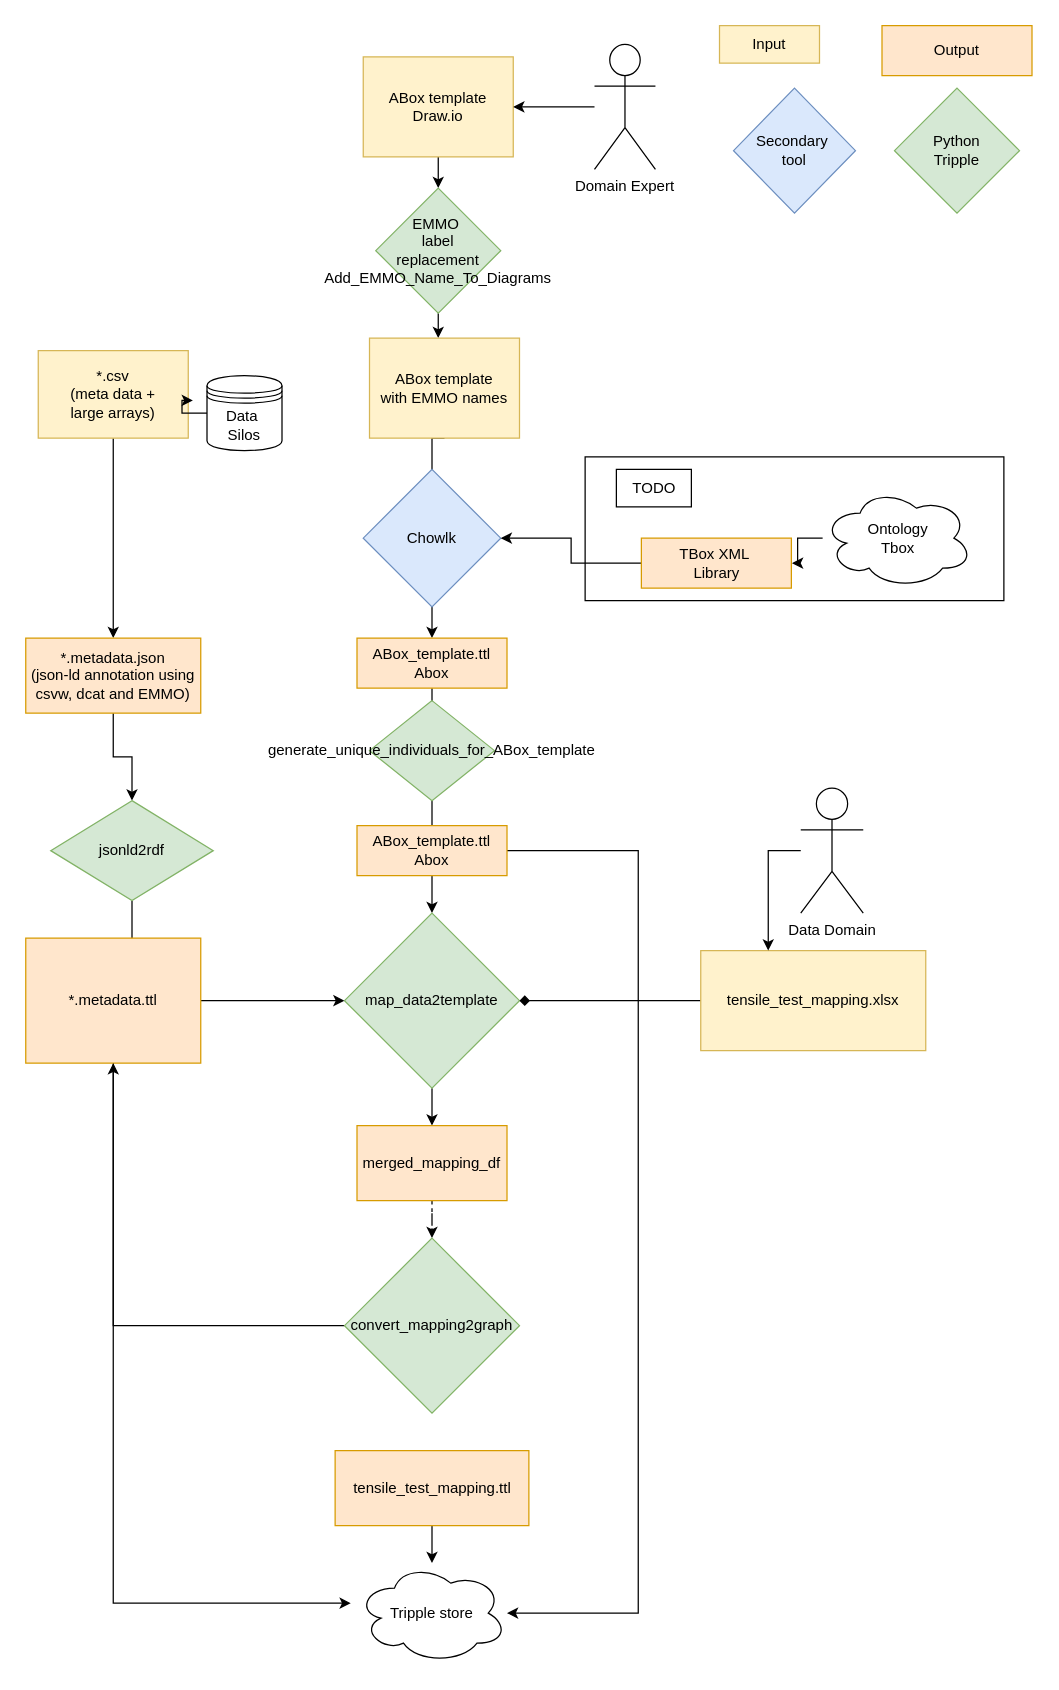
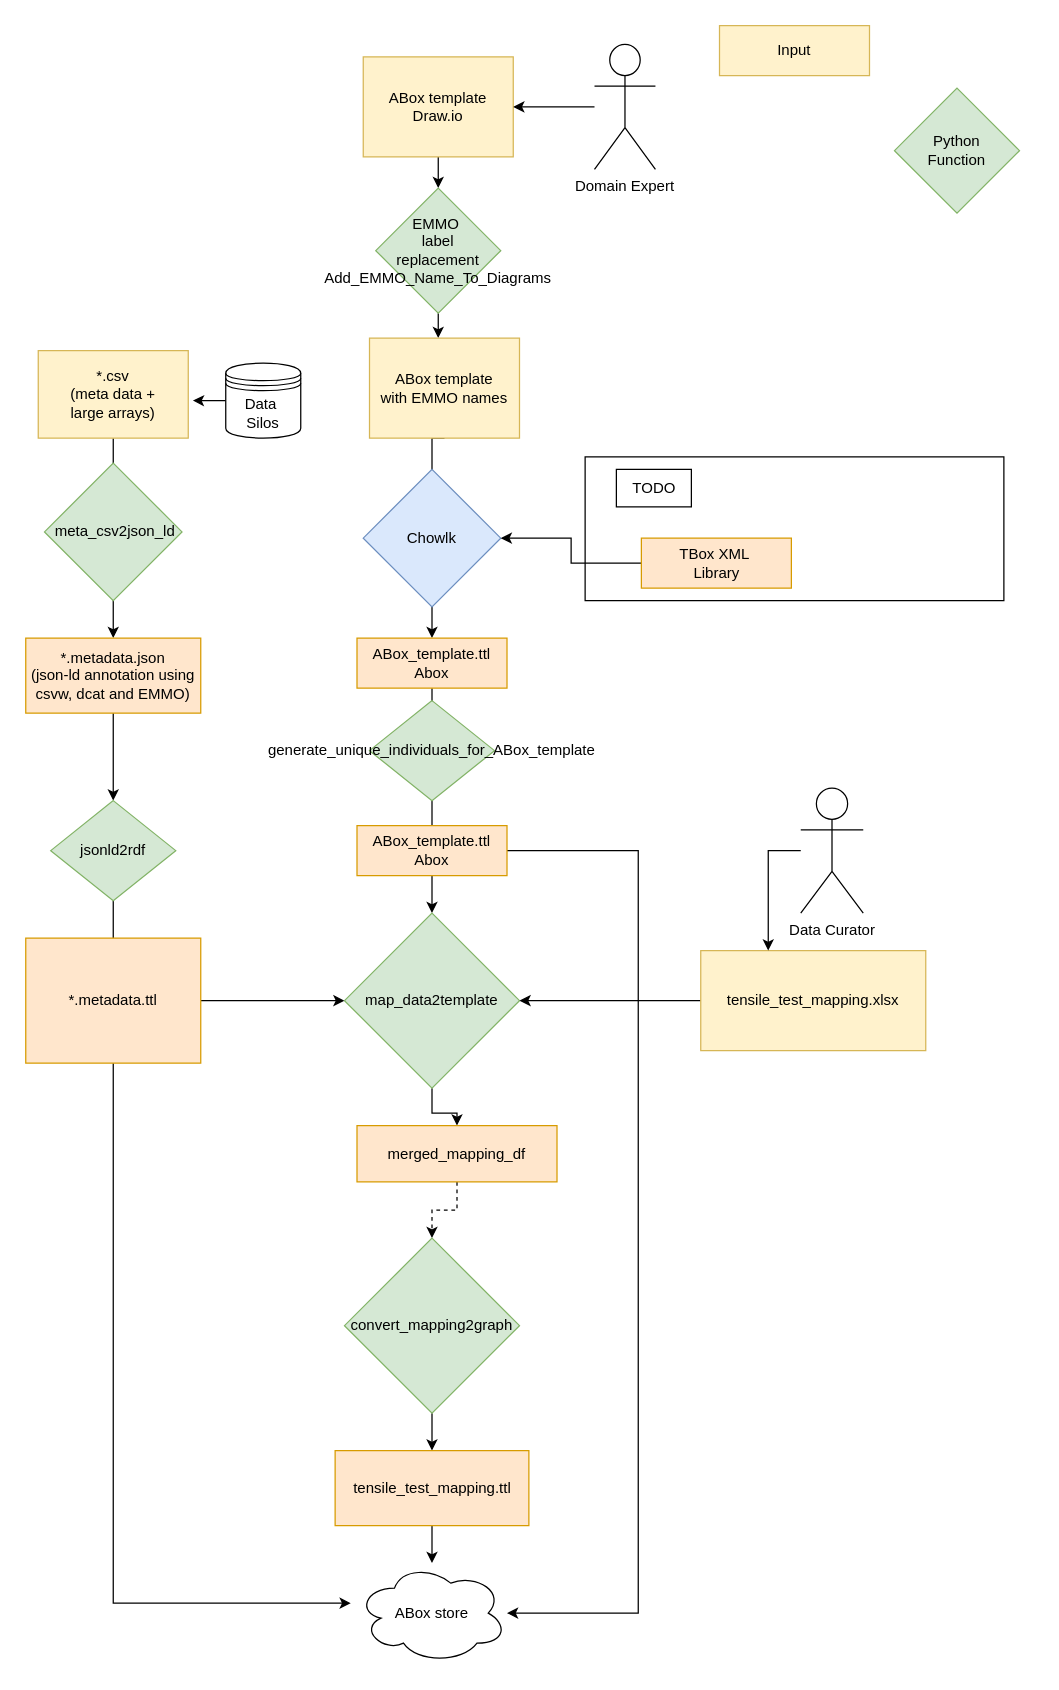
node "Input": size 100x38 -> 150x50
node "Output": removed
node "Secondary tool": removed
node "Python Tripple": label "Python Tripple" -> "Python Function"
node "Data Silos": moved (244, 413) -> (263, 401)
node "meta_csv2json_ld": added
node "Ontology Tbox": removed
edge "Ontology Tbox" -> "TBox XML Library": removed
node "jsonld2rdf": size 163x100 -> 125x100
node "Data Domain": label "Data Domain" -> "Data Curator"
edge "tensile_test_mapping.xlsx" -> "map_data2template": arrowhead diamond -> classic
node "merged_mapping_df": size 150x75 -> 200x56
edge "convert_mapping2graph" -> "*.metadata.ttl": now "convert_mapping2graph" -> "tensile_test_mapping.ttl"
node "Tripple store": label "Tripple store" -> "ABox store"
